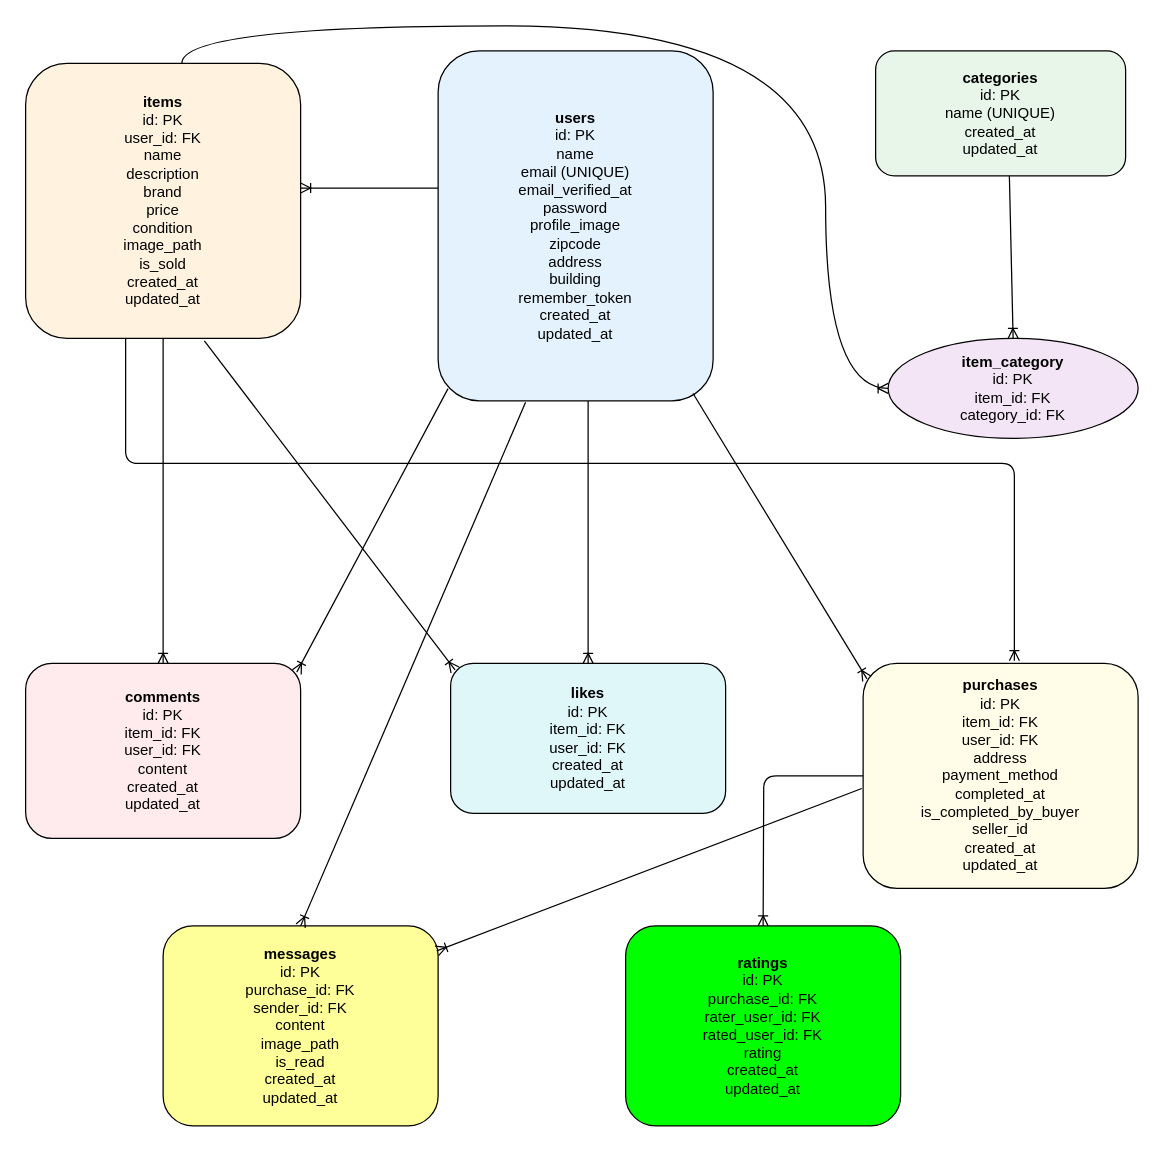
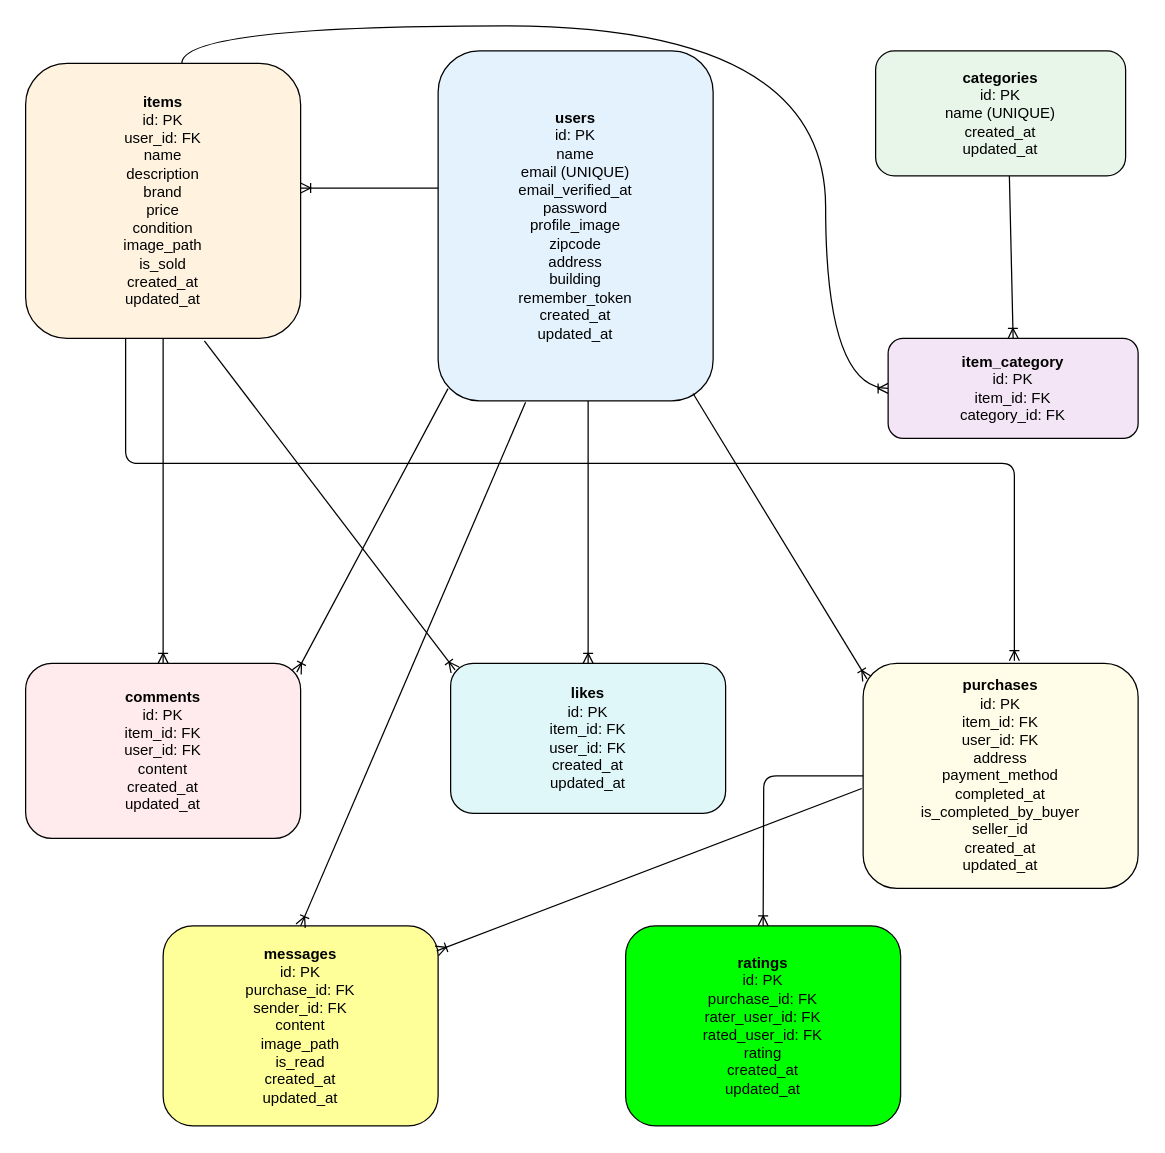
node "item_category id: PK item_id: FK category_id: FK": shape ellipse -> rounded rectangle
